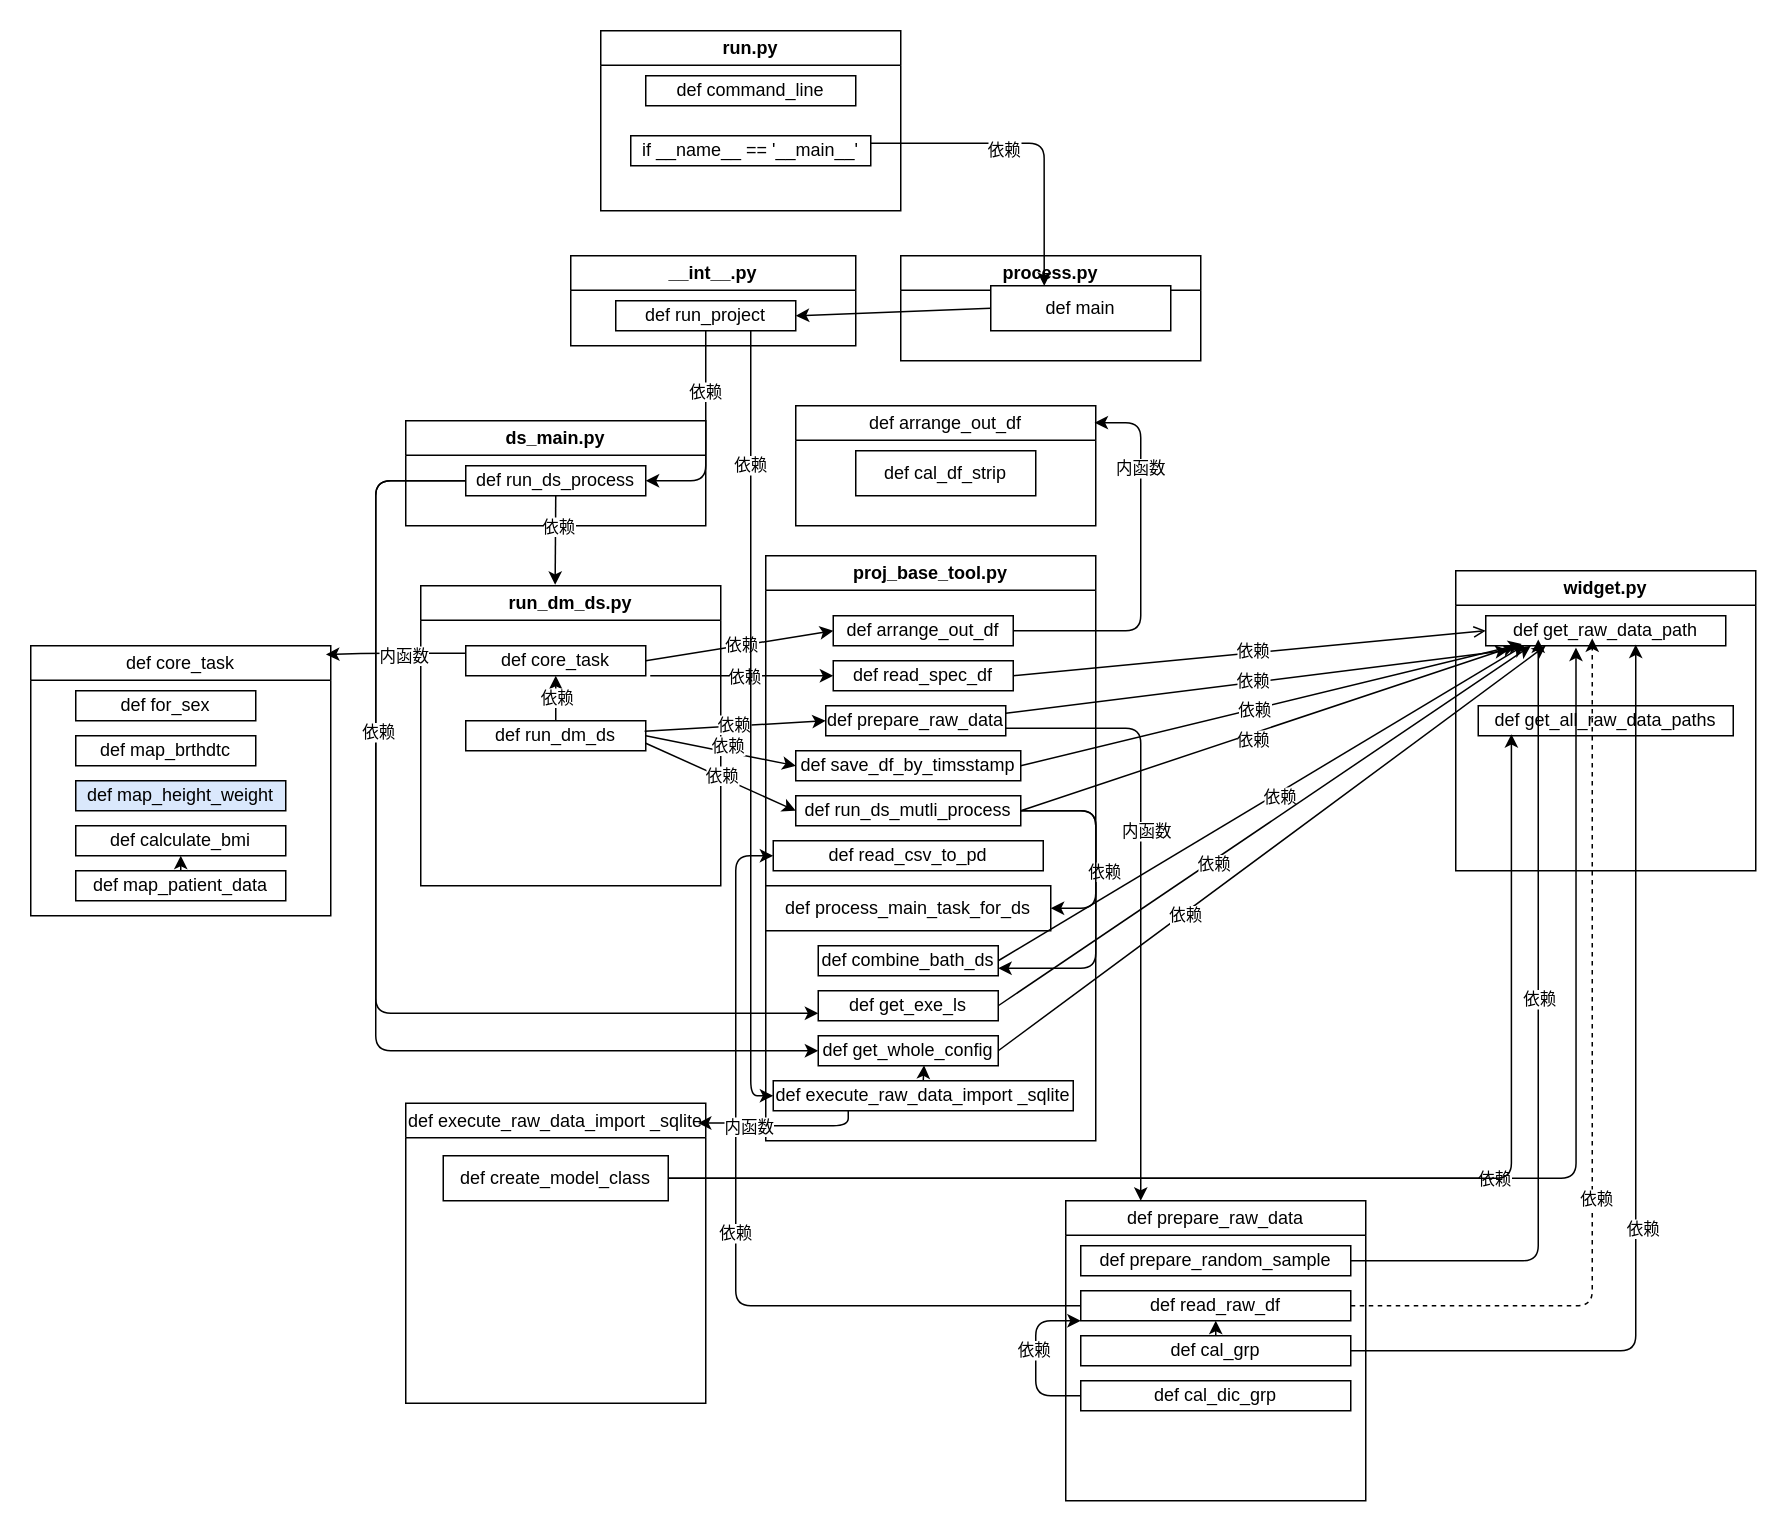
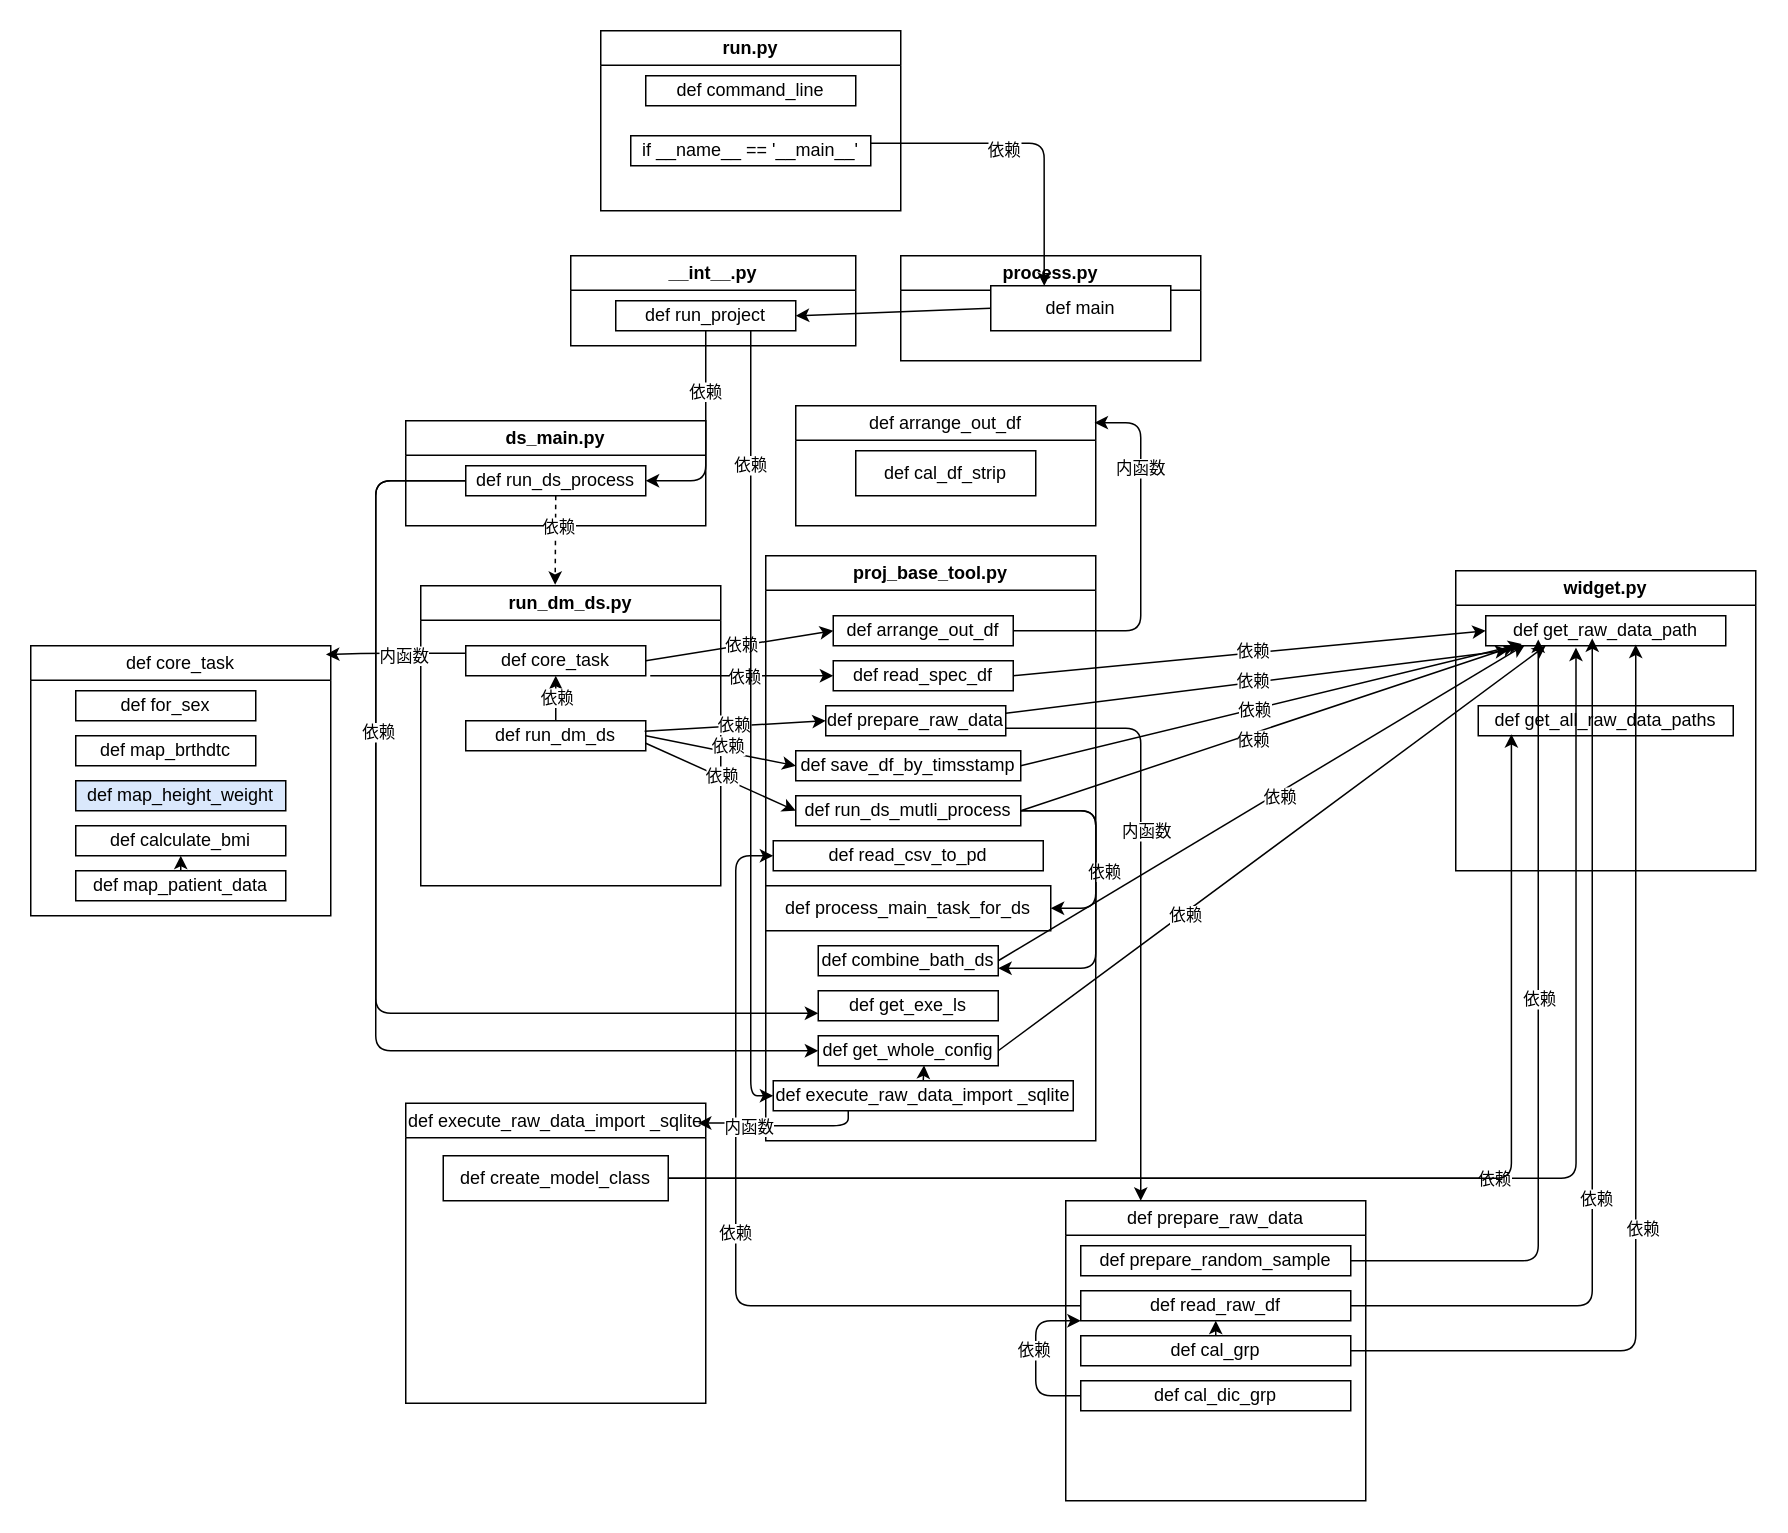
edge "def run_ds_process" -> "run_dm_ds.py": style solid -> dashed
edge "def read_spec_df" -> "def get_raw_data_path": arrowhead open -> classic
edge "def get_exe_ls" -> "def get_raw_data_path": removed, label "依赖"
edge "def read_raw_df" -> "def get_raw_data_path": style dashed -> solid
